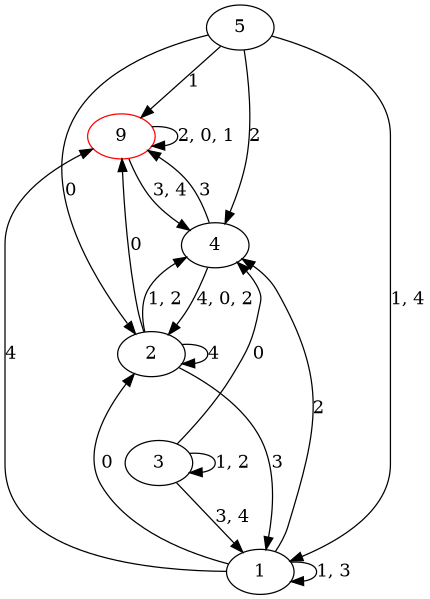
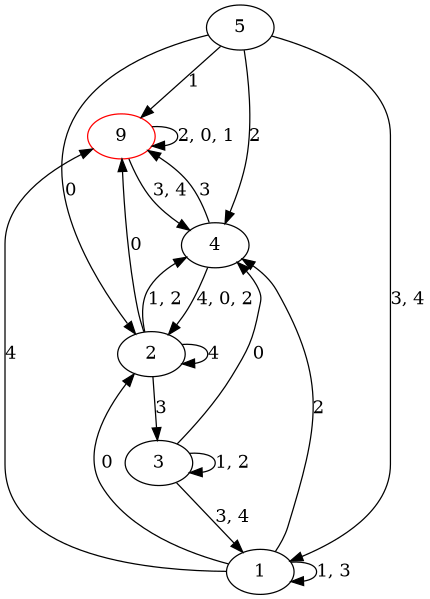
edge "5" -> "1": label "1, 4" -> "3, 4"
edge "2" -> "1": now "2" -> "3"
